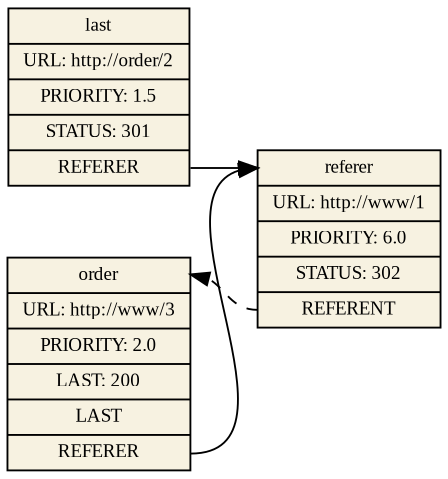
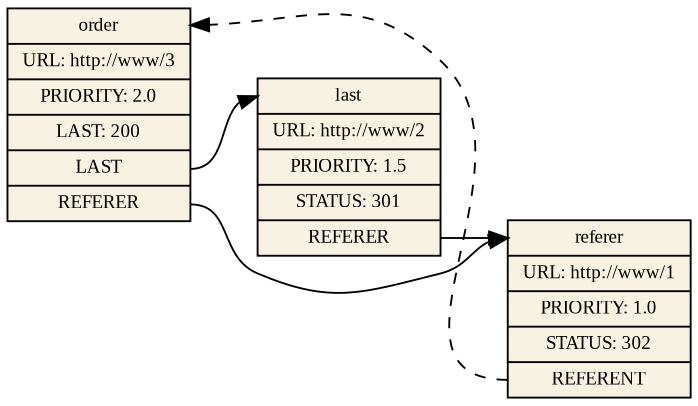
node "last": text "URL: http://order/2" -> "URL: http://www/2"
edge "order" -> "last": added
node "referer": text "PRIORITY: 6.0" -> "PRIORITY: 1.0"
